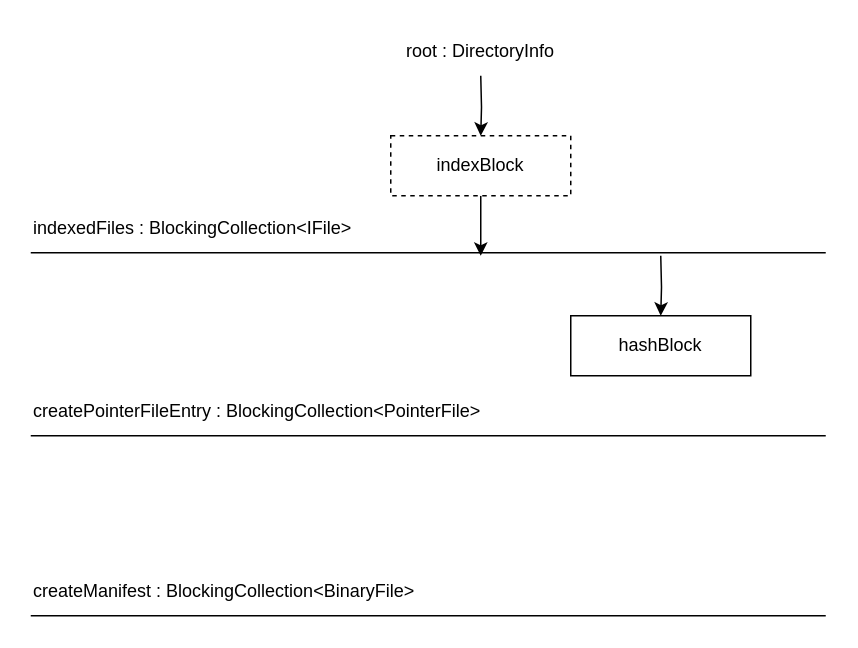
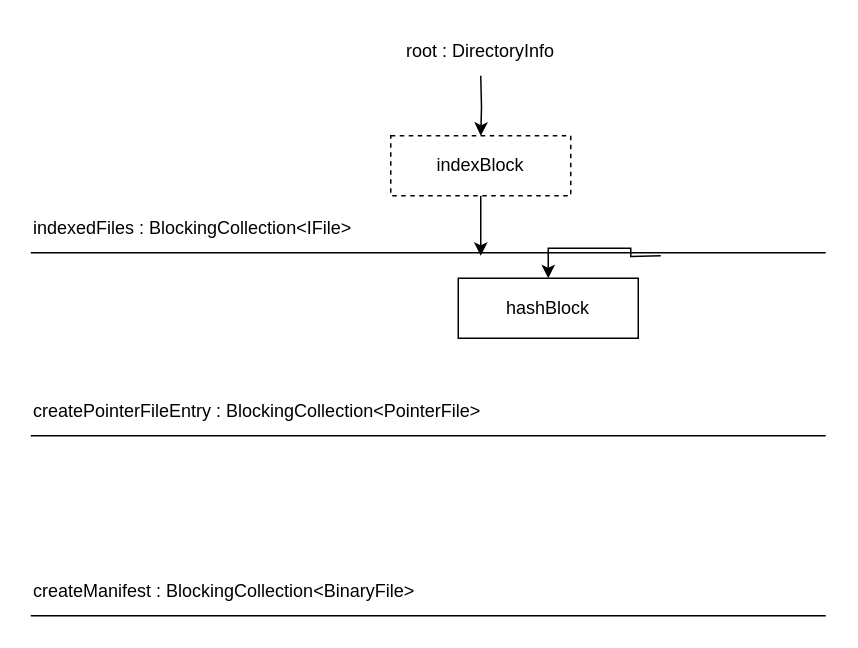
node "hashBlock": moved (661, 346) -> (548, 308)
